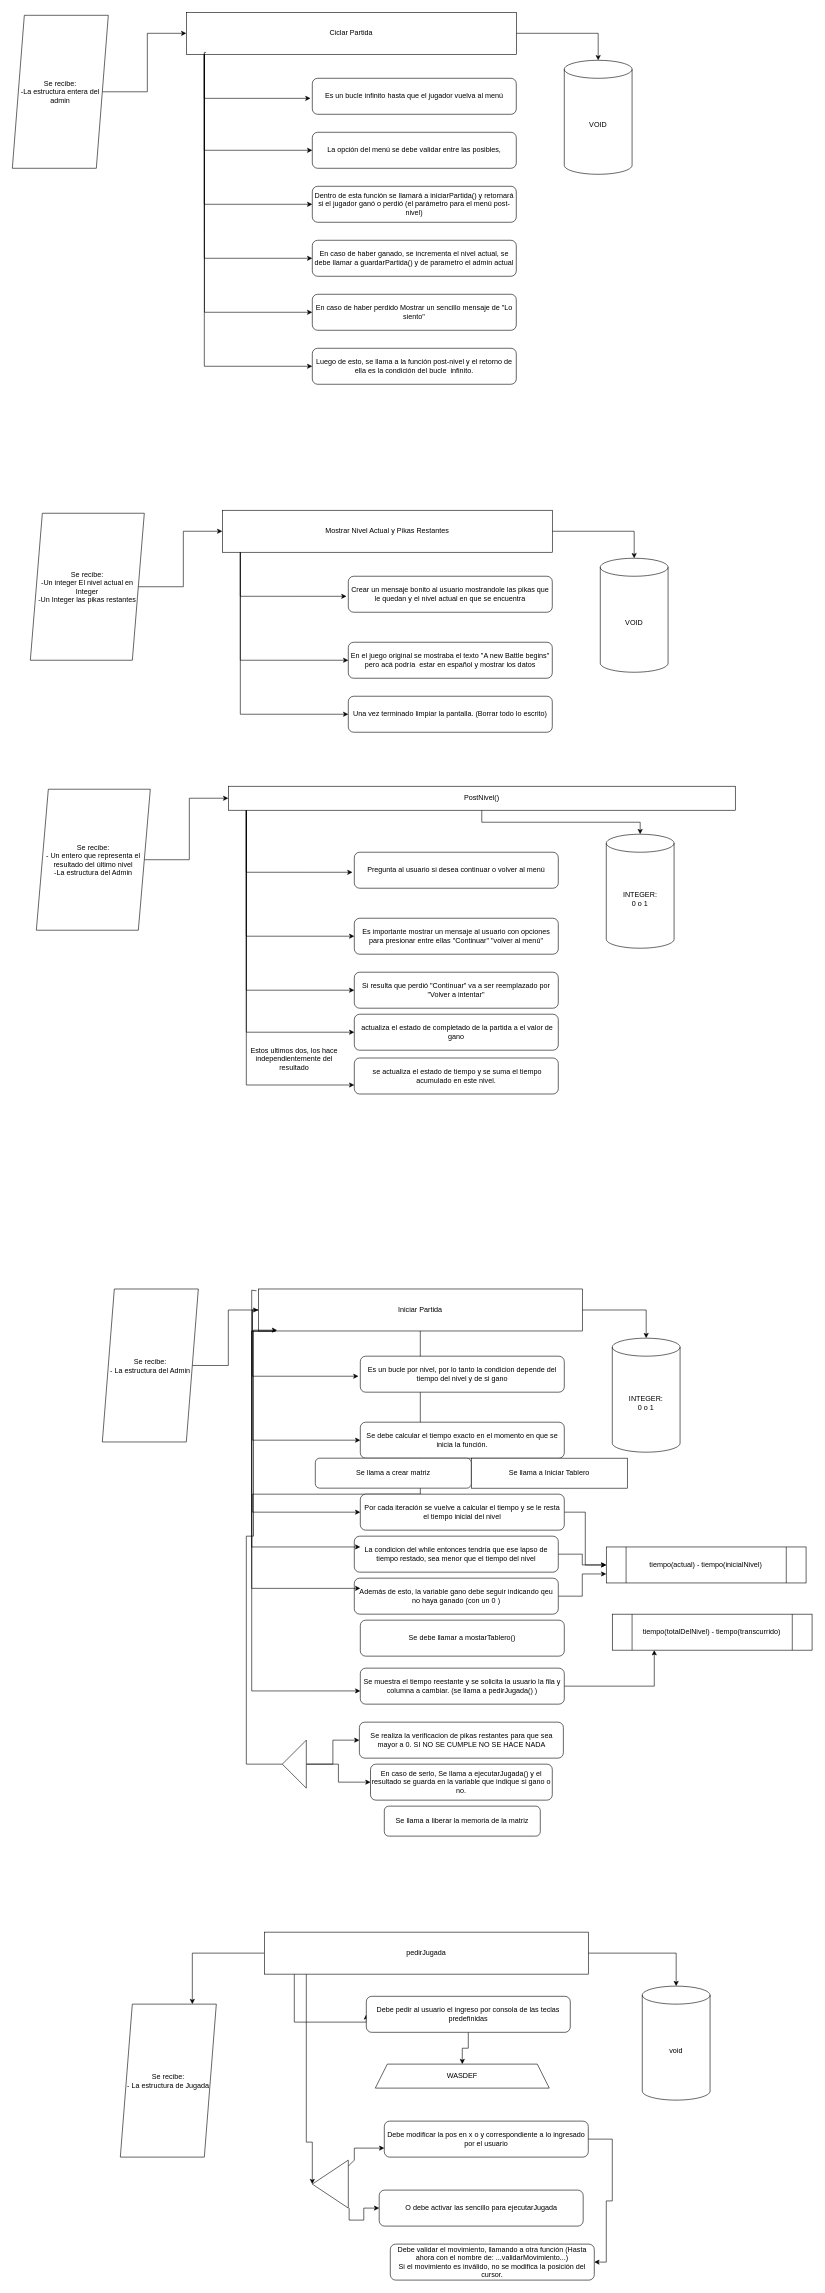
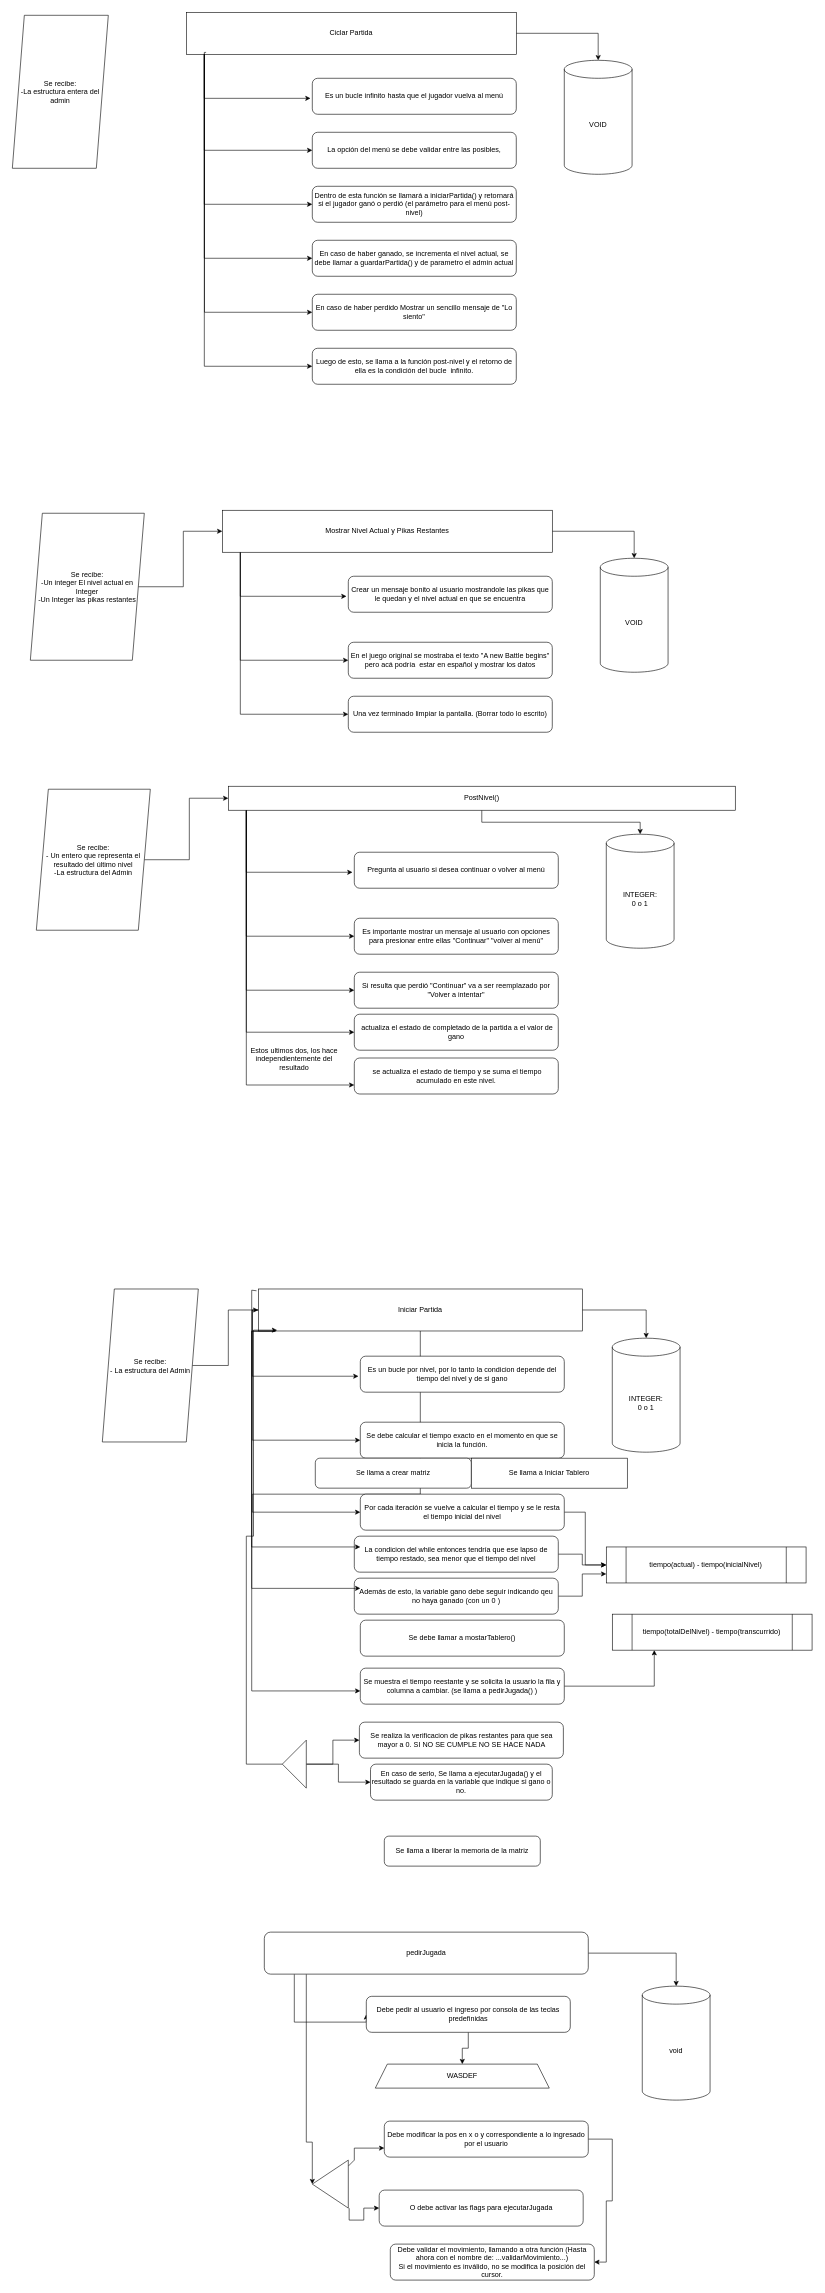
edge "Se recibe: -La estructura entera del admin" -> "Ciclar Partida": removed
node "Se llama a liberar la memoria de la matriz": moved (462, 1821) -> (462, 1851)
edge "pedirJugada" -> "Se recibe: - La estructura de Jugada": removed
node "pedirJugada": shape rectangle -> rounded rectangle
node "Se recibe: - La estructura de Jugada": removed
node "O debe activar las sencillo para ejecutarJugada": label "O debe activar las sencillo para ejecutarJugada" -> "O debe activar las flags para ejecutarJugada"
